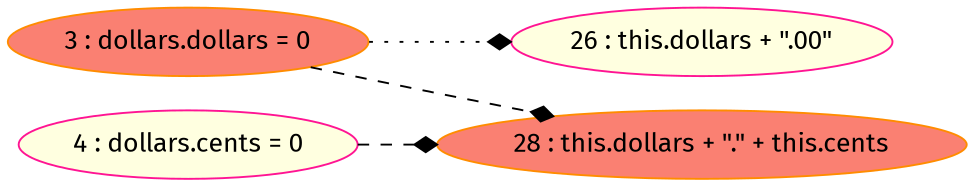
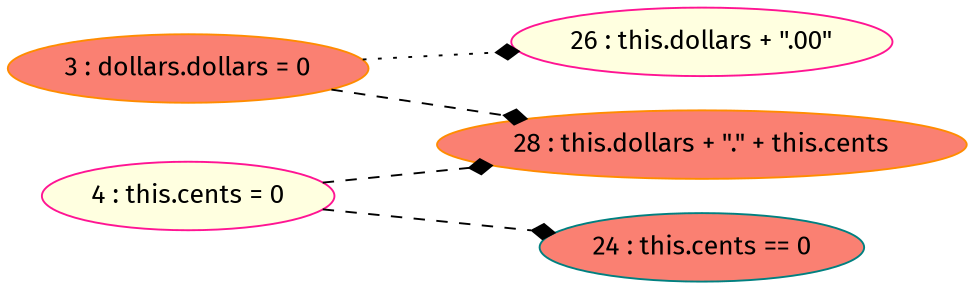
node "4 : dollars.cents = 0": label "4 : dollars.cents = 0" -> "4 : this.cents = 0"
node "24 : this.cents == 0": added
